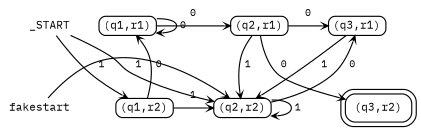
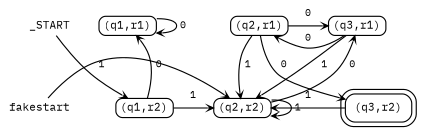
edge "(q1,r1)" -> "(q2,r1)": now "(q3,r1)" -> "(q2,r1)"
edge "_START" -> "(q2,r2)": now "(q3,r2)" -> "(q2,r2)"
